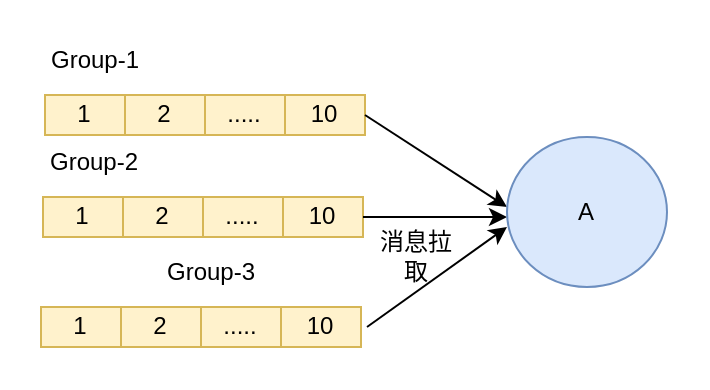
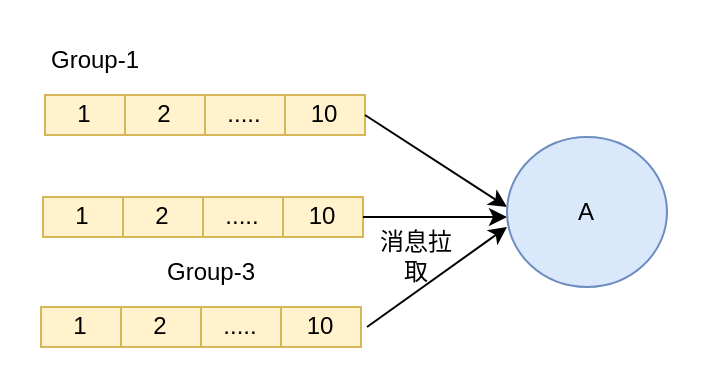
node "Group-2": removed
